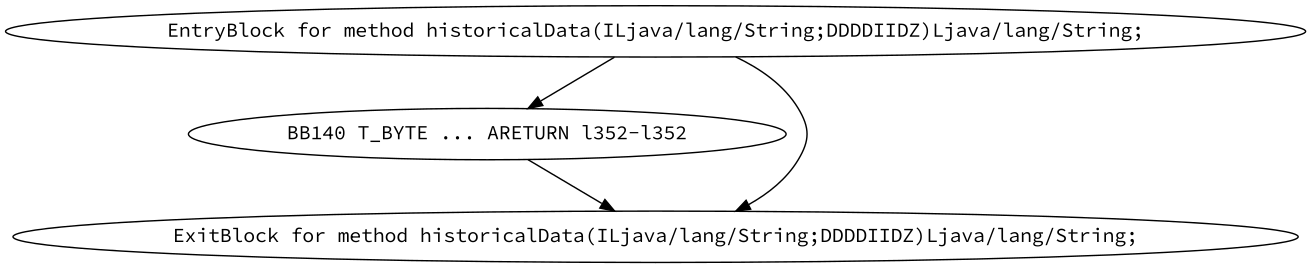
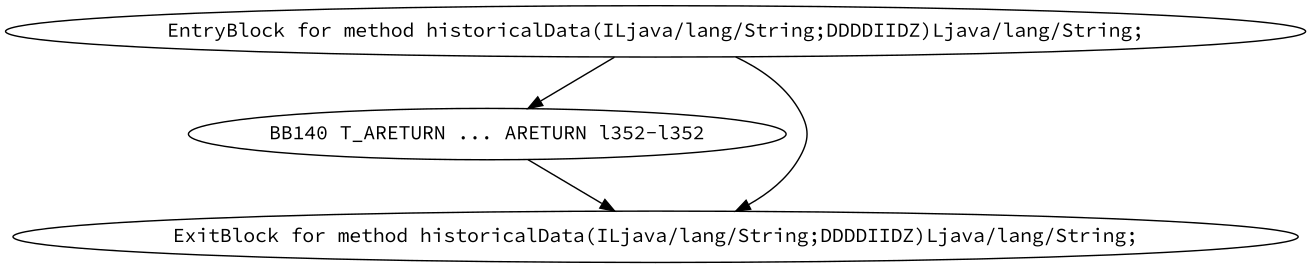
node "BB140 T_BYTE ... ARETURN l352-l352": label "BB140 T_BYTE ... ARETURN l352-l352" -> "BB140 T_ARETURN ... ARETURN l352-l352"
